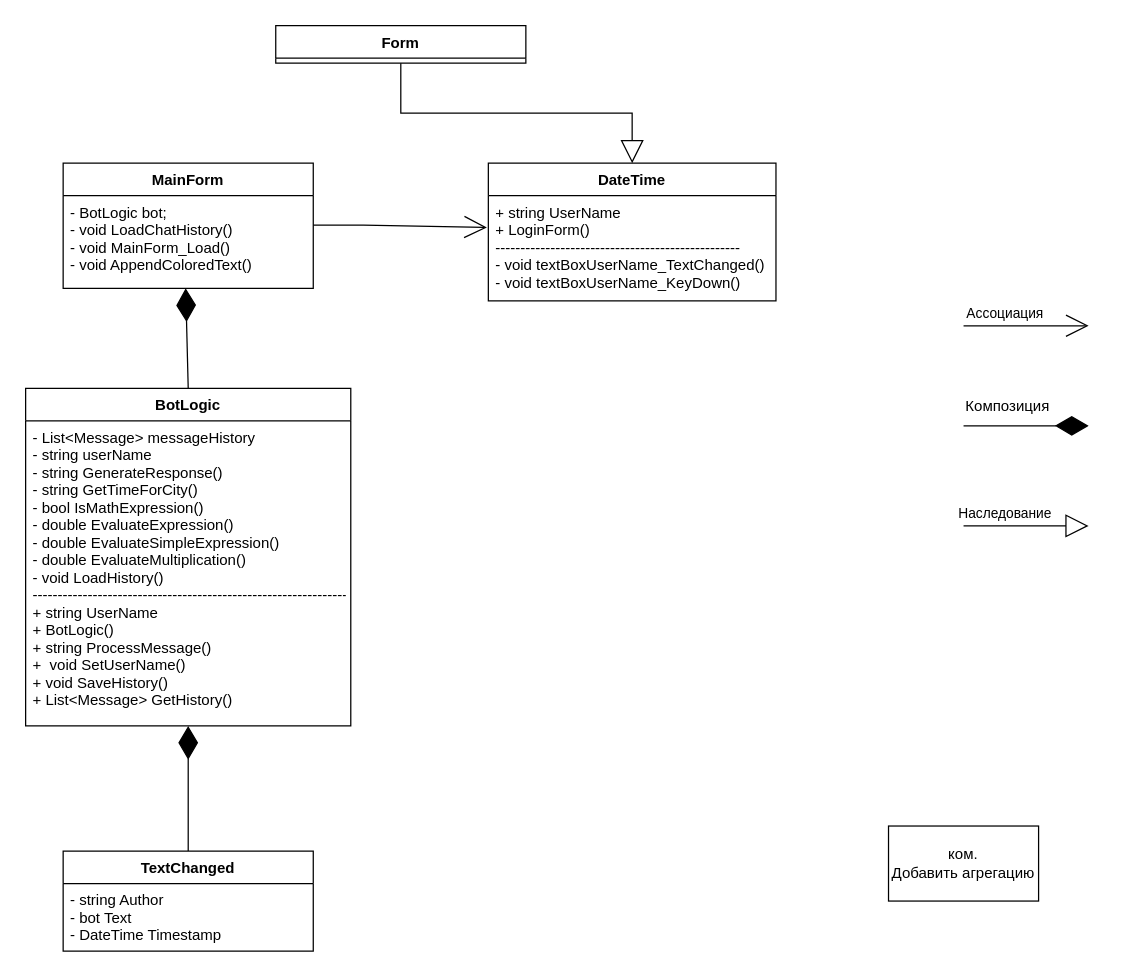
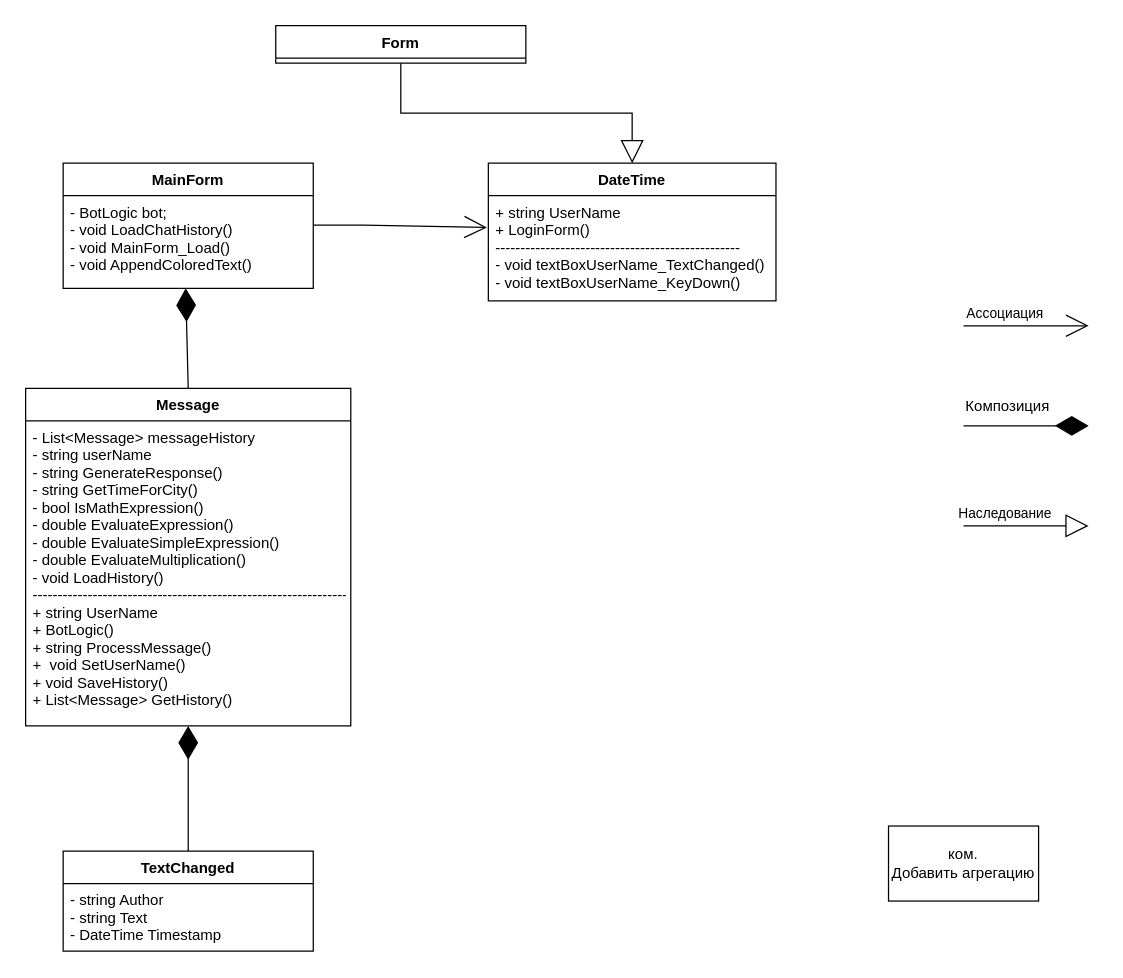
node "BotLogic": label "BotLogic" -> "Message"
node "- string Author - bot Text - DateTime Timestamp": label "- string Author - bot Text - DateTime Timestamp" -> "- string Author - string Text - DateTime Timestamp"
